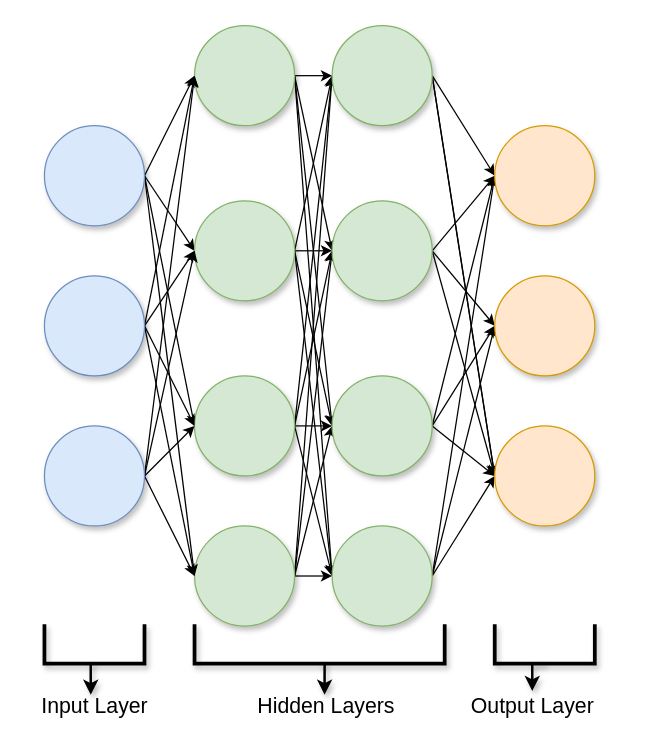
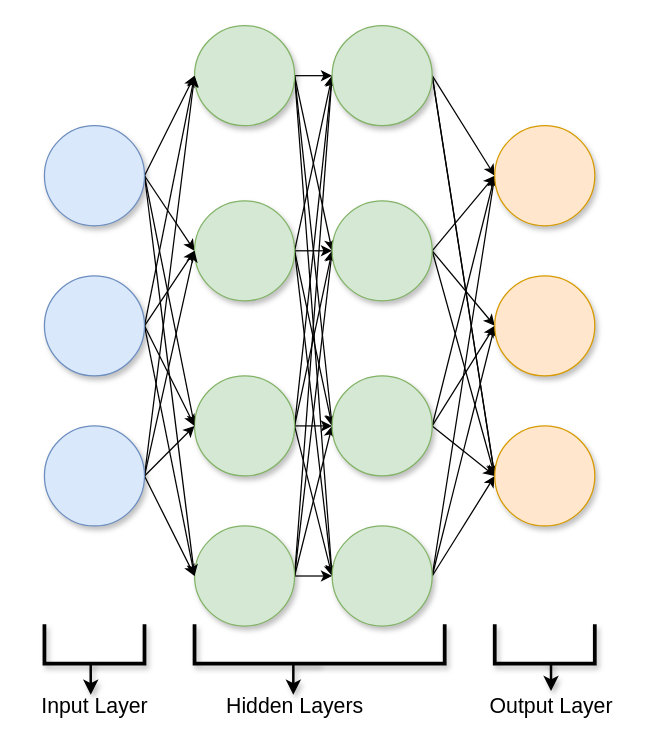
node "Hidden Layers": moved (326, 707) -> (294, 707)
node "Output Layer": moved (532, 707) -> (551, 707)
